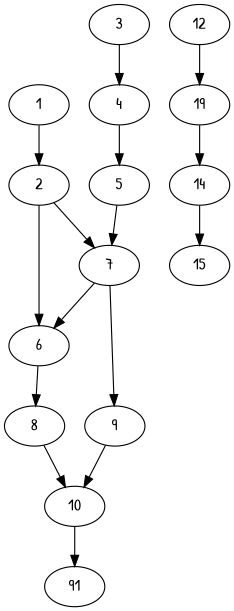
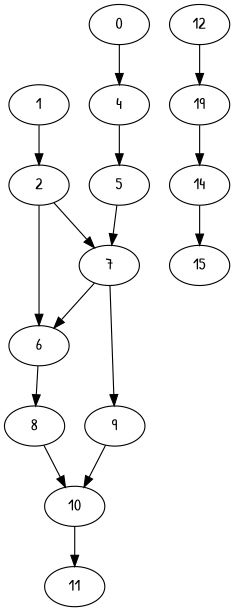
node "3": label "3" -> "0"
node "91": label "91" -> "11"
